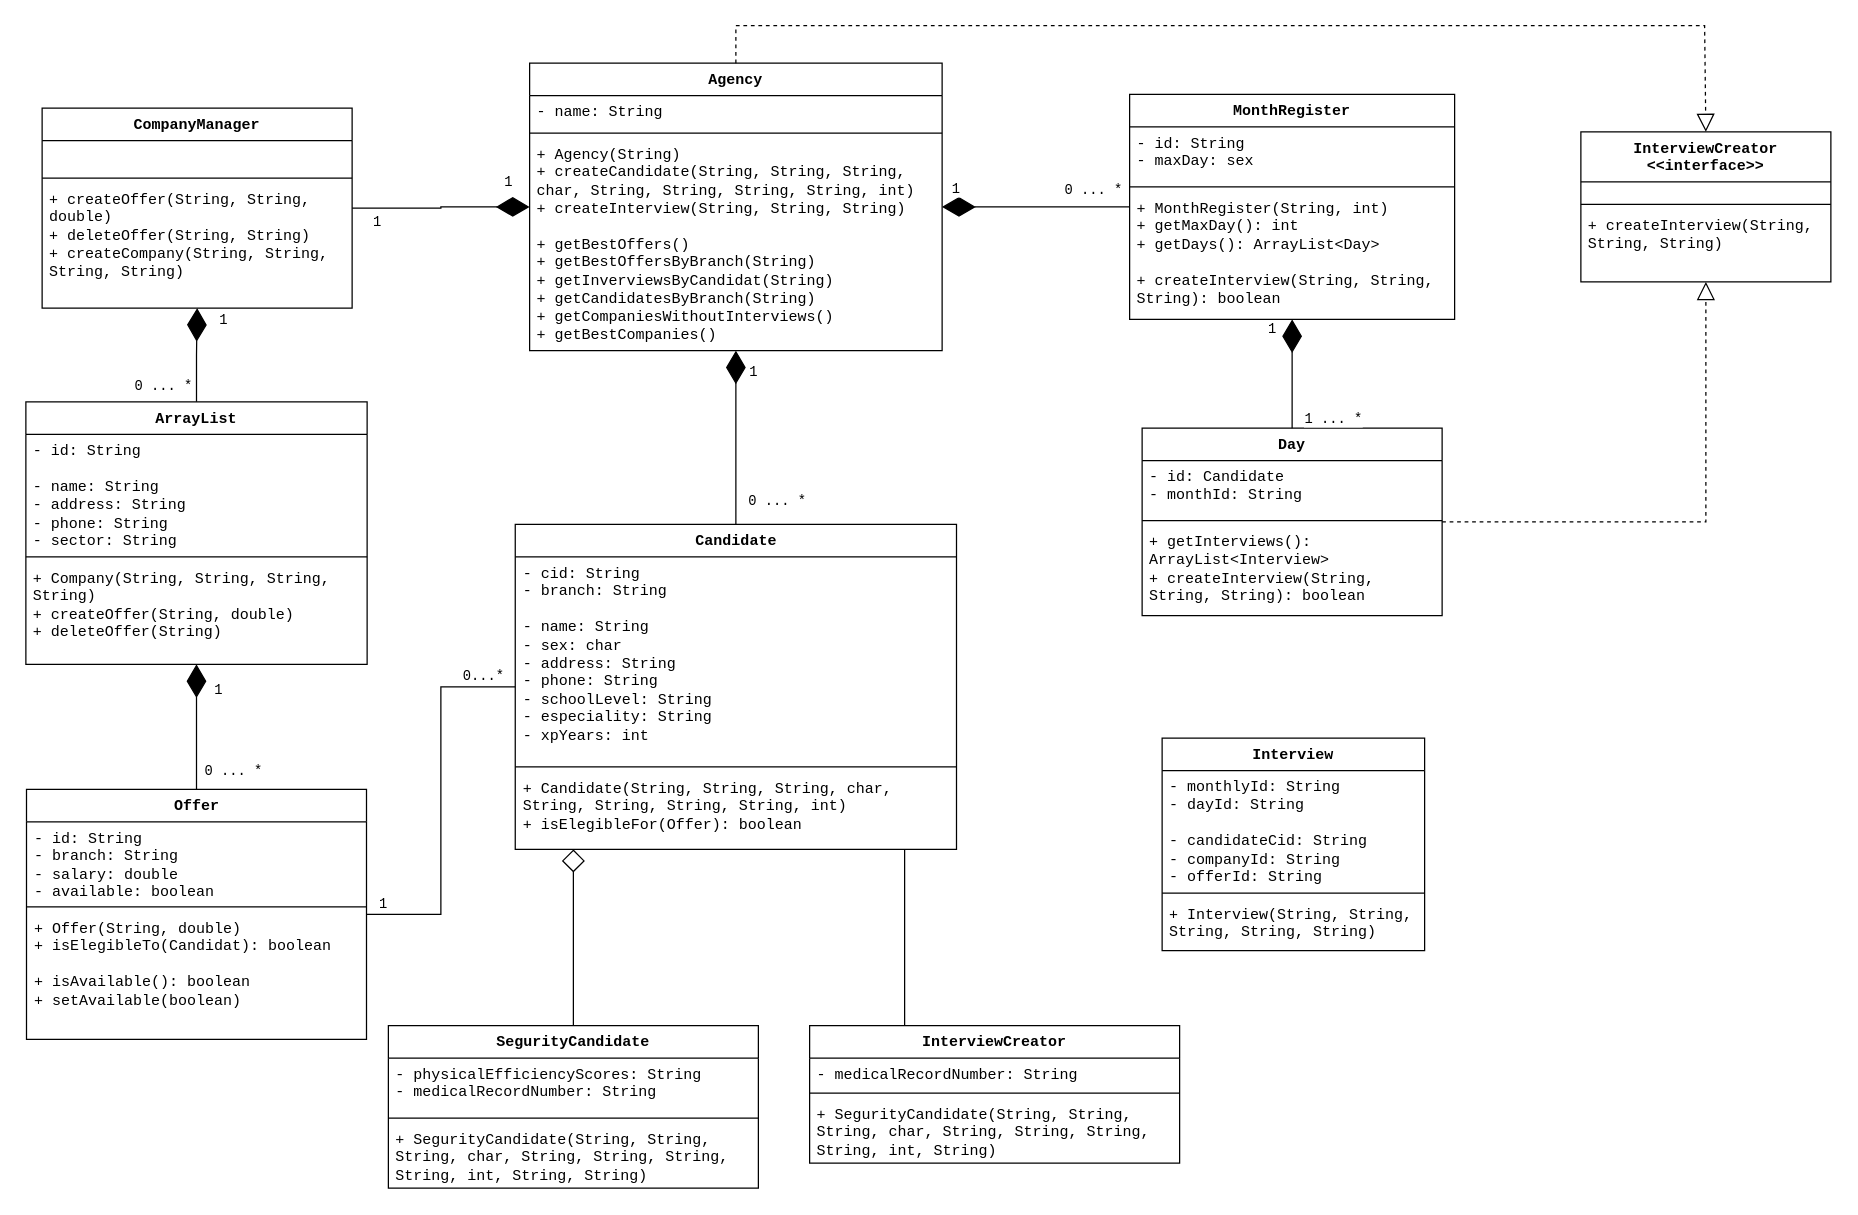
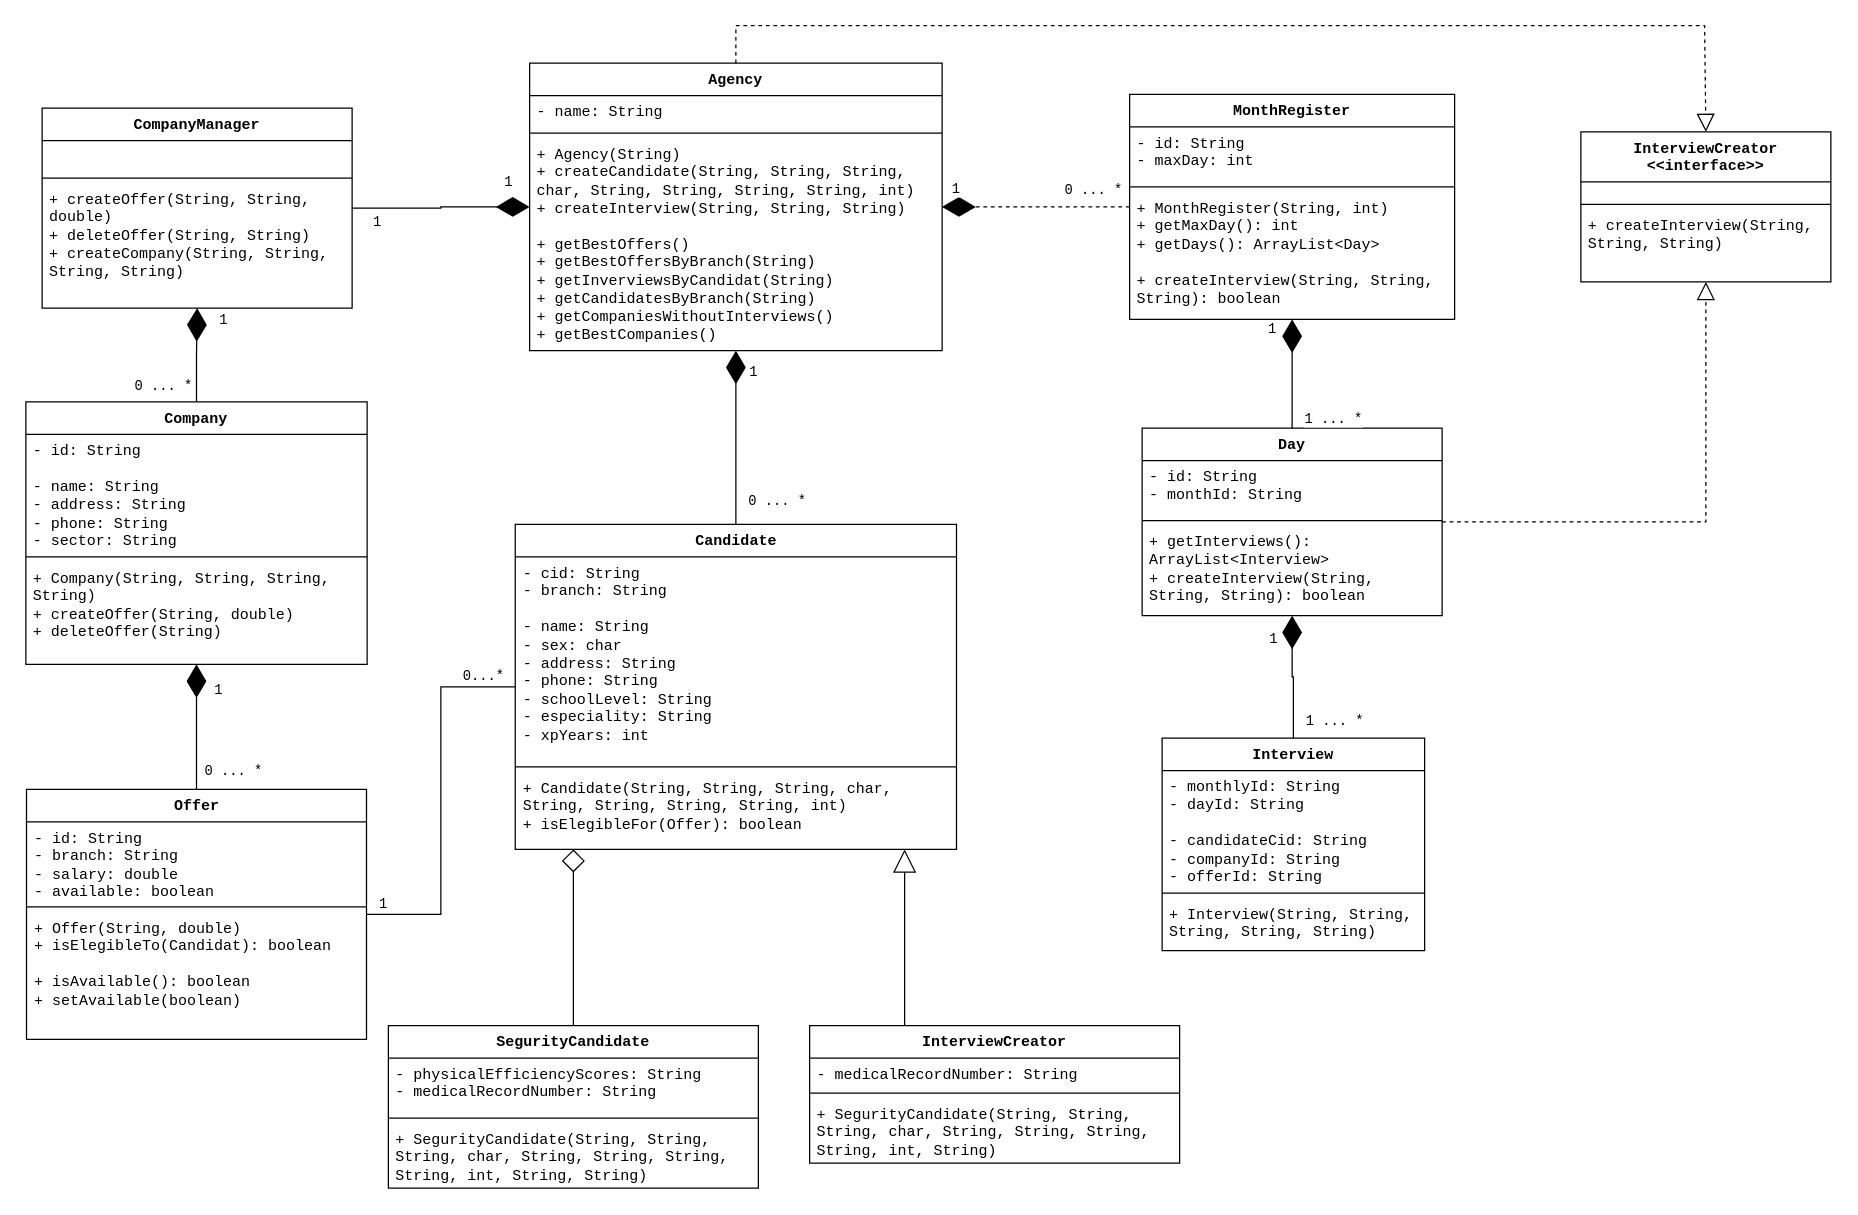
node "- id: String - maxDay: sex": label "- id: String - maxDay: sex" -> "- id: String - maxDay: int"
edge "MonthRegister" -> "Agency": style solid -> dashed
node "ArrayList": label "ArrayList" -> "Company"
node "- id: Candidate - monthId: String": label "- id: Candidate - monthId: String" -> "- id: String - monthId: String"
edge "Interview" -> "Day": added, labels "1", "1 ... *"
edge "Candidate" -- "InterviewCreator": arrowhead none -> block
